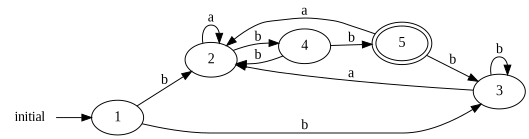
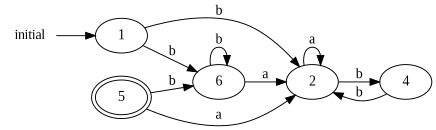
edge "4" -> "5": removed, label "b"
node "3": label "3" -> "6"
